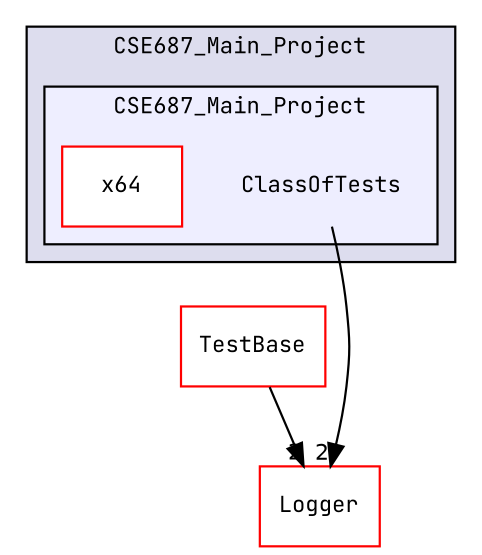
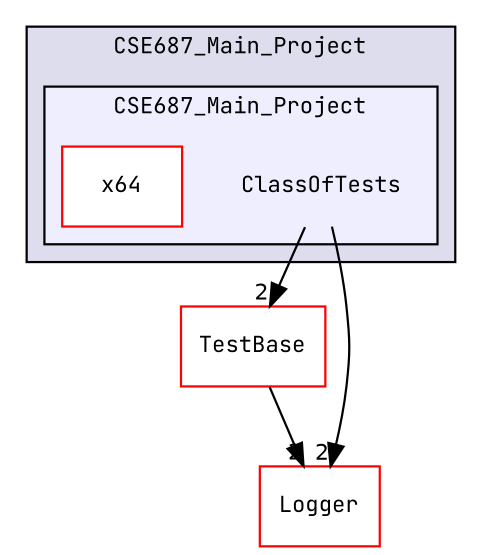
edge "ClassOfTests" -> "TestBase": added
